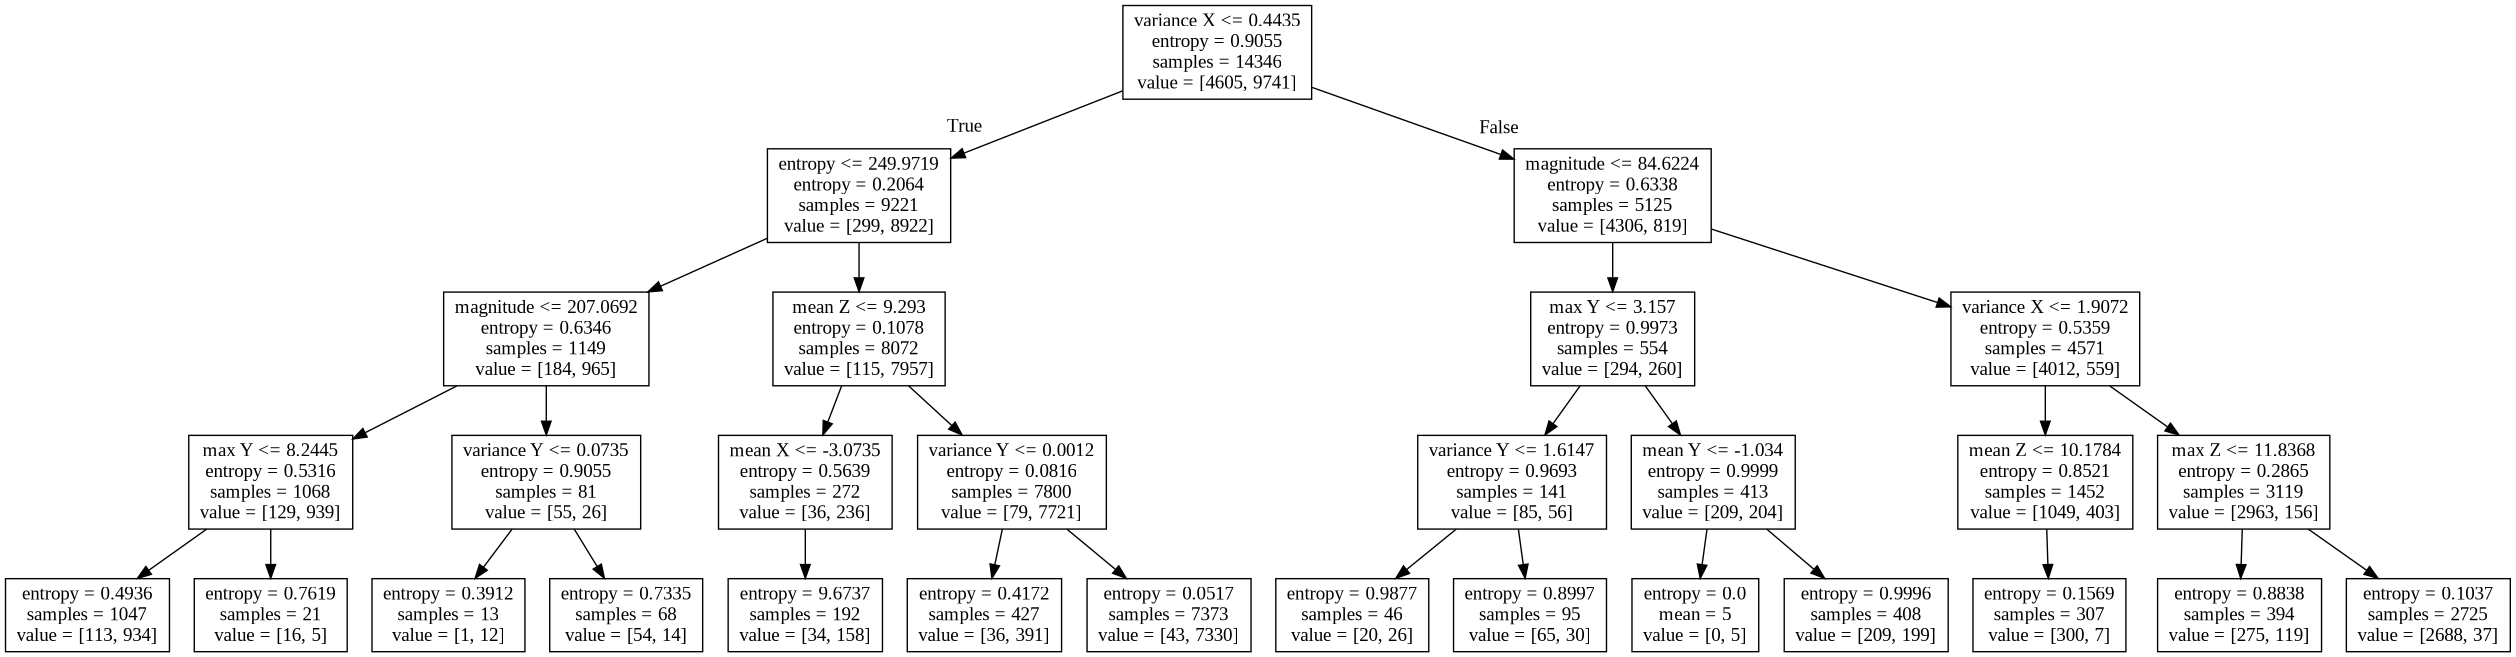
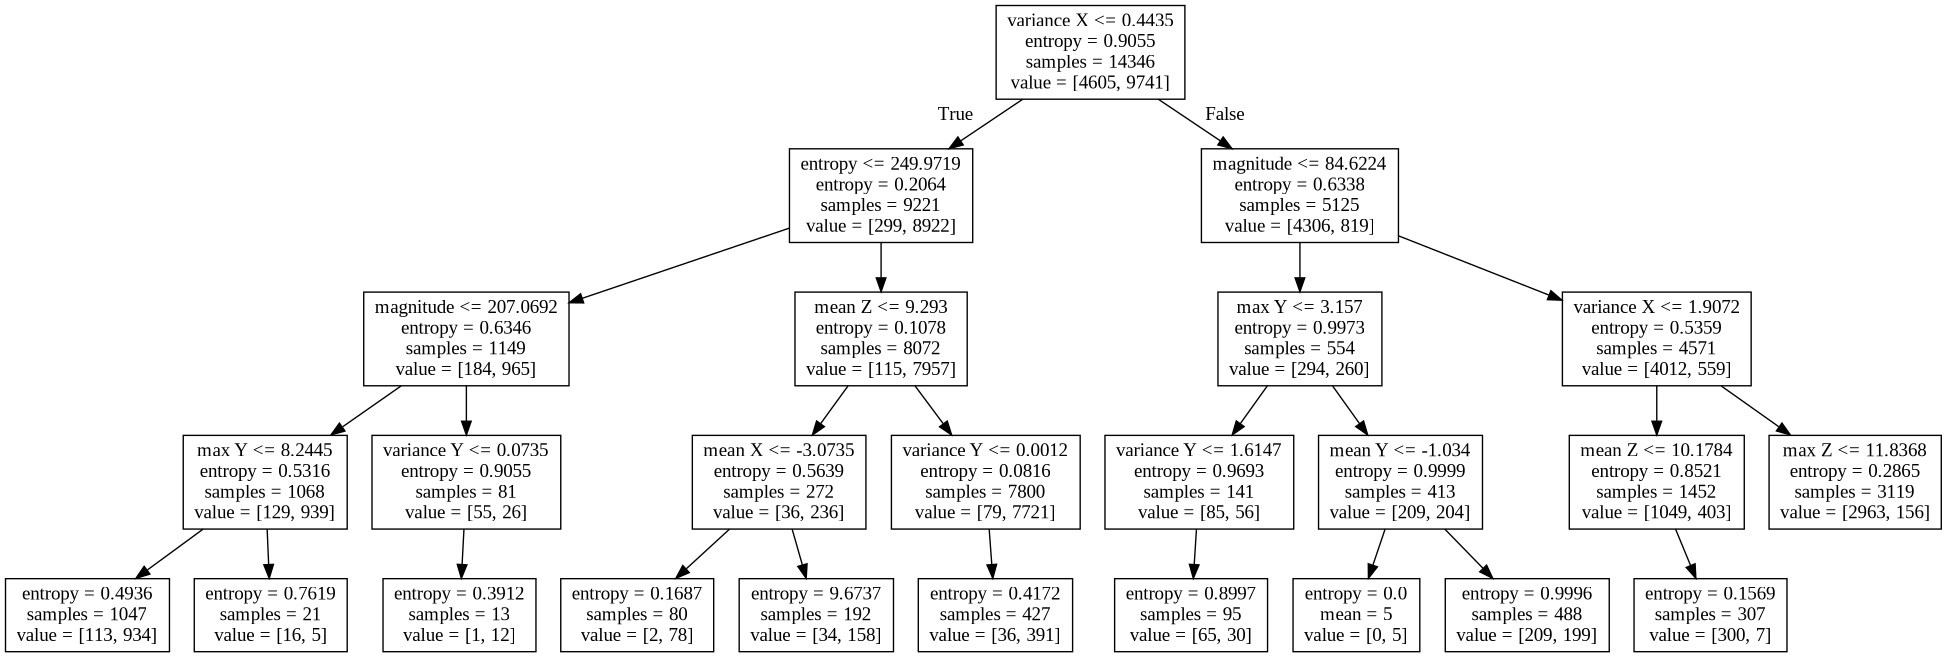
node "entropy = 0.7335 samples = 68 value = [54, 14]": removed
node "entropy = 0.1687 samples = 80 value = [2, 78]": added
node "entropy = 0.0517 samples = 7373 value = [43, 7330]": removed
node "entropy = 0.9877 samples = 46 value = [20, 26]": removed
node "entropy = 0.9996 samples = 408 value = [209, 199]": label "entropy = 0.9996 samples = 408 value = [209, 199]" -> "entropy = 0.9996 samples = 488 value = [209, 199]"
node "entropy = 0.8838 samples = 394 value = [275, 119]": removed
node "entropy = 0.1037 samples = 2725 value = [2688, 37]": removed
